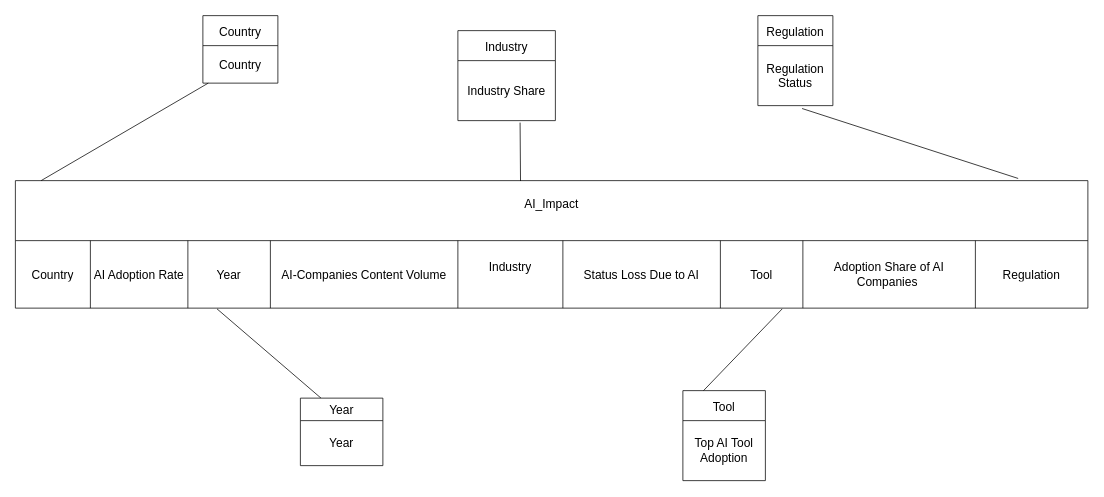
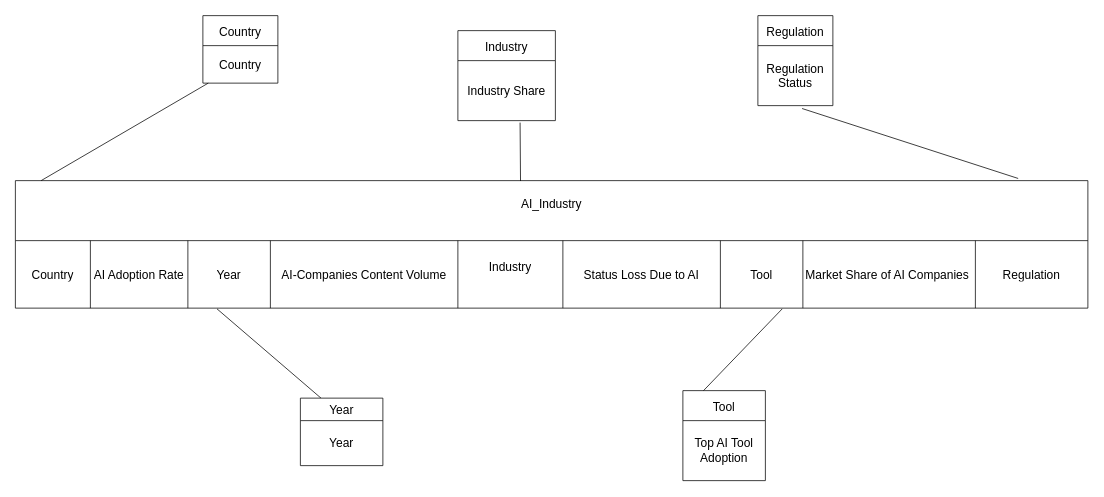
node "AI_Impact": label "AI_Impact" -> "AI_Industry"
node "Adoption Share of AI Companies": label "Adoption Share of AI Companies" -> "Market Share of AI Companies"
